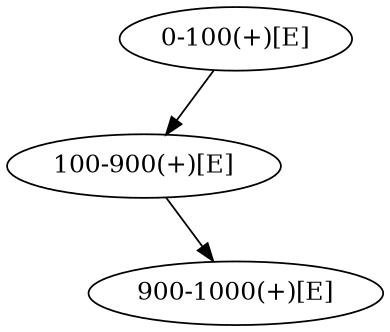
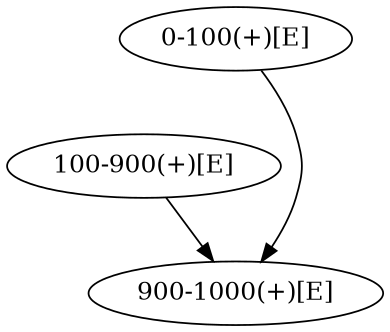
edge "0-100(+)[E]" -> "100-900(+)[E]": now "0-100(+)[E]" -> "900-1000(+)[E]"
